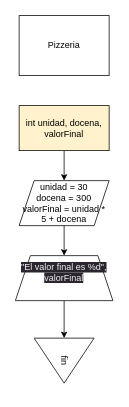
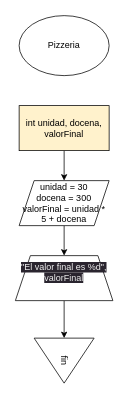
node "Pizzeria": shape rectangle -> ellipse
